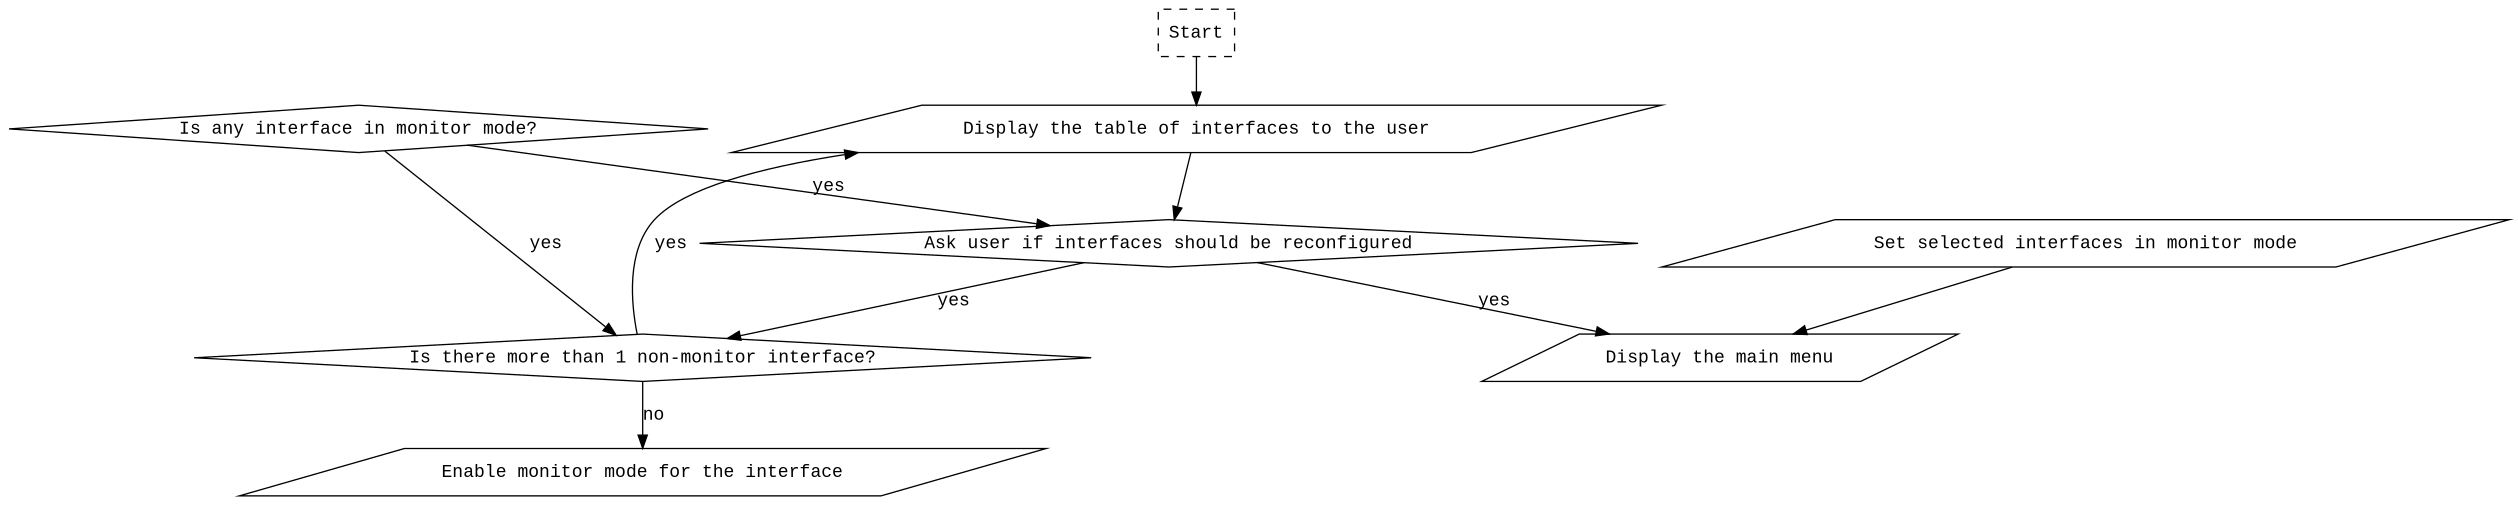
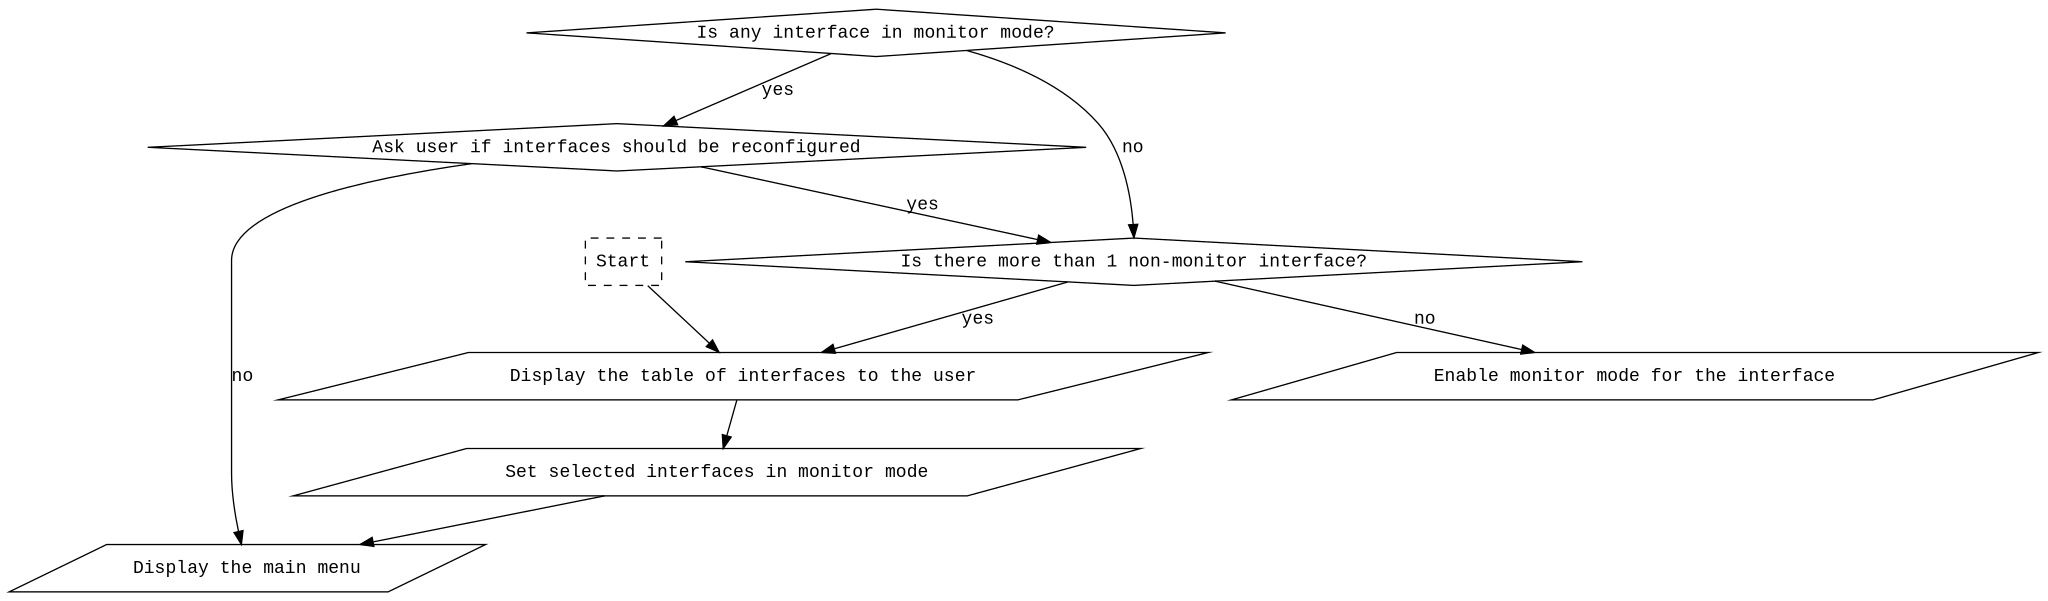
edge "Display the table of interfaces to the user" -> "Ask user if interfaces should be reconfigured": now "Display the table of interfaces to the user" -> "Set selected interfaces in monitor mode"
edge "Is any interface in monitor mode?" -> "Is there more than 1 non-monitor interface?": label "yes" -> "no"
edge "Ask user if interfaces should be reconfigured" -> "Display the main menu": label "yes" -> "no"
